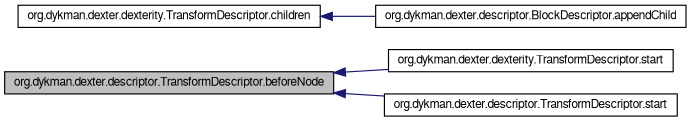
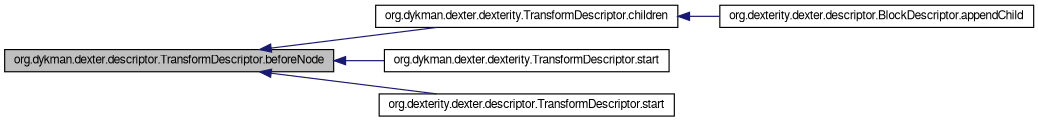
node "org.dykman.dexter.descriptor.BlockDescriptor.appendChild": label "org.dykman.dexter.descriptor.BlockDescriptor.appendChild" -> "org.dexterity.dexter.descriptor.BlockDescriptor.appendChild"
edge "org.dykman.dexter.dexterity.TransformDescriptor.children" -> "org.dykman.dexter.descriptor.TransformDescriptor.beforeNode": added
node "org.dykman.dexter.descriptor.TransformDescriptor.start": label "org.dykman.dexter.descriptor.TransformDescriptor.start" -> "org.dexterity.dexter.descriptor.TransformDescriptor.start"
